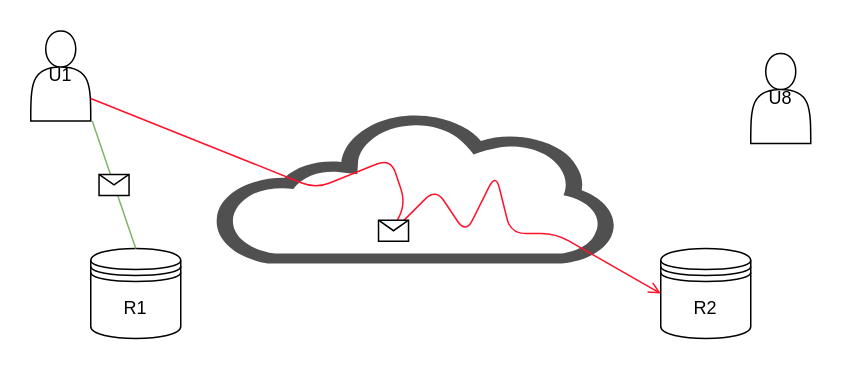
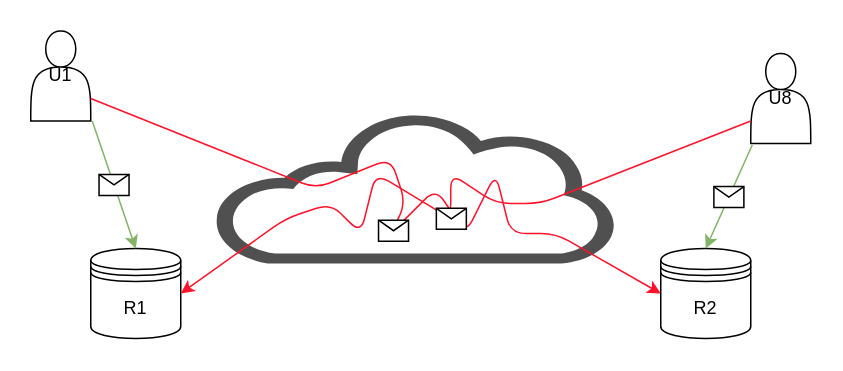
edge "U8" -> "R1": added
edge "U8" -> "R2": added
edge "U1" -- "R1": arrowhead none -> classic
edge "U1" -> "R2": arrowhead open -> classic
